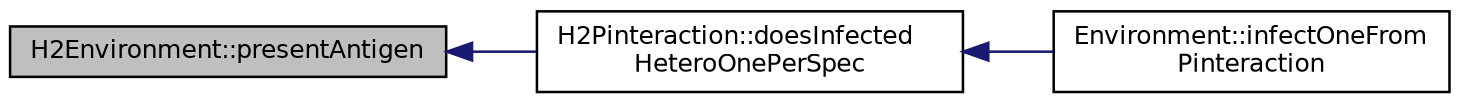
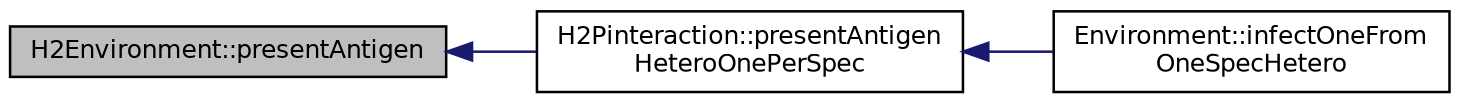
node "H2Pinteraction::doesInfected HeteroOnePerSpec": label "H2Pinteraction::doesInfected HeteroOnePerSpec" -> "H2Pinteraction::presentAntigen HeteroOnePerSpec"
node "Environment::infectOneFrom Pinteraction": label "Environment::infectOneFrom Pinteraction" -> "Environment::infectOneFrom OneSpecHetero"
